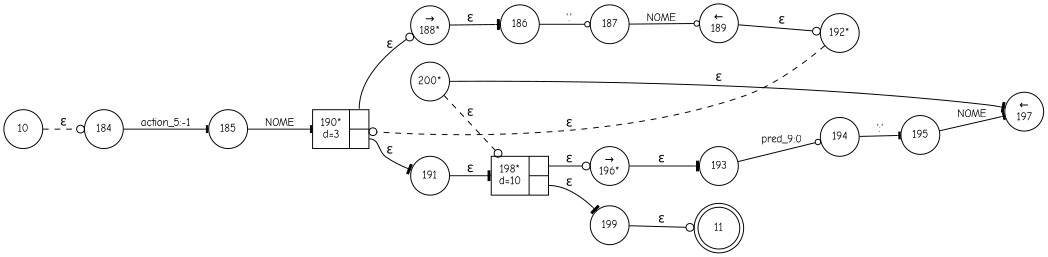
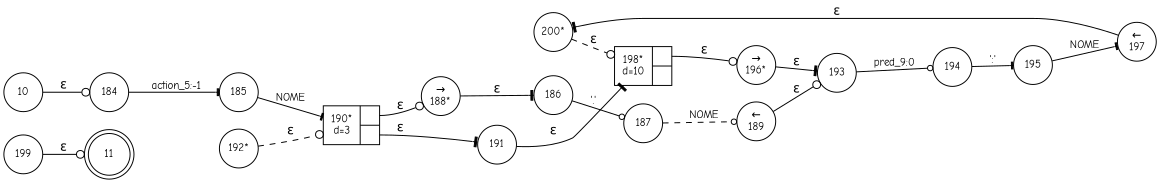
edge "187" -> "← 189": style solid -> dashed
edge "← 189" -> "192*": now "← 189" -> "193"
edge "200*" -> "← 197": reversed
edge "10" -> "184": style dashed -> solid
edge "198*" -> "199": removed, label "ε"
